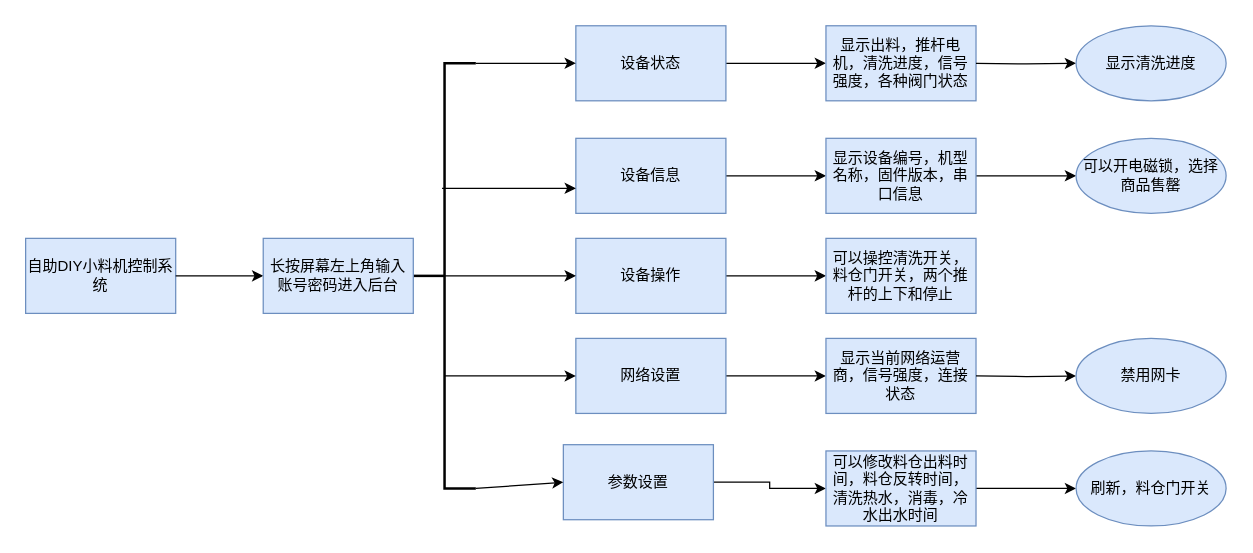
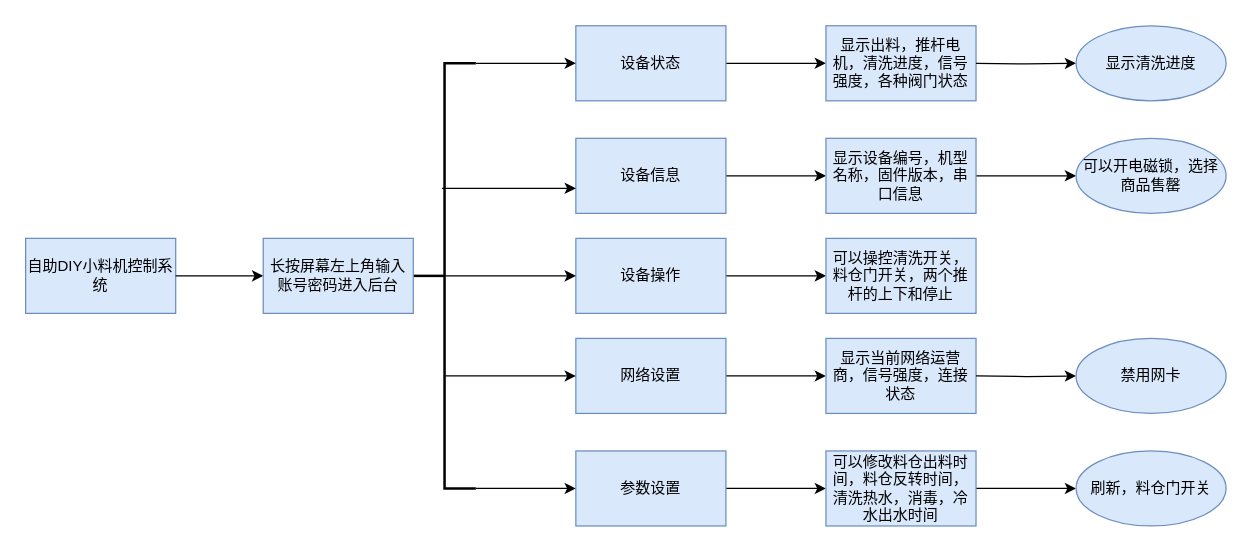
node "参数设置": moved (638, 482) -> (651, 488)
